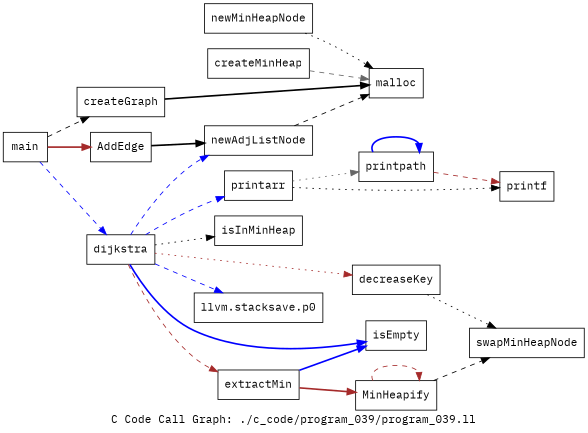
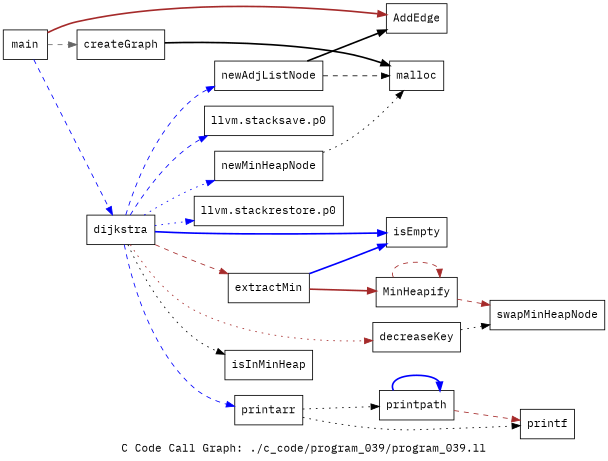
node "createMinHeap": removed
edge "main" -> "createGraph": color black -> gray40
edge "AddEdge" -> "newAdjListNode": reversed
edge "printarr" -> "printpath": color gray40 -> black
edge "dijkstra" -> "newMinHeapNode": added
node "llvm.stackrestore.p0": added
edge "MinHeapify" -> "swapMinHeapNode": color black -> brown
